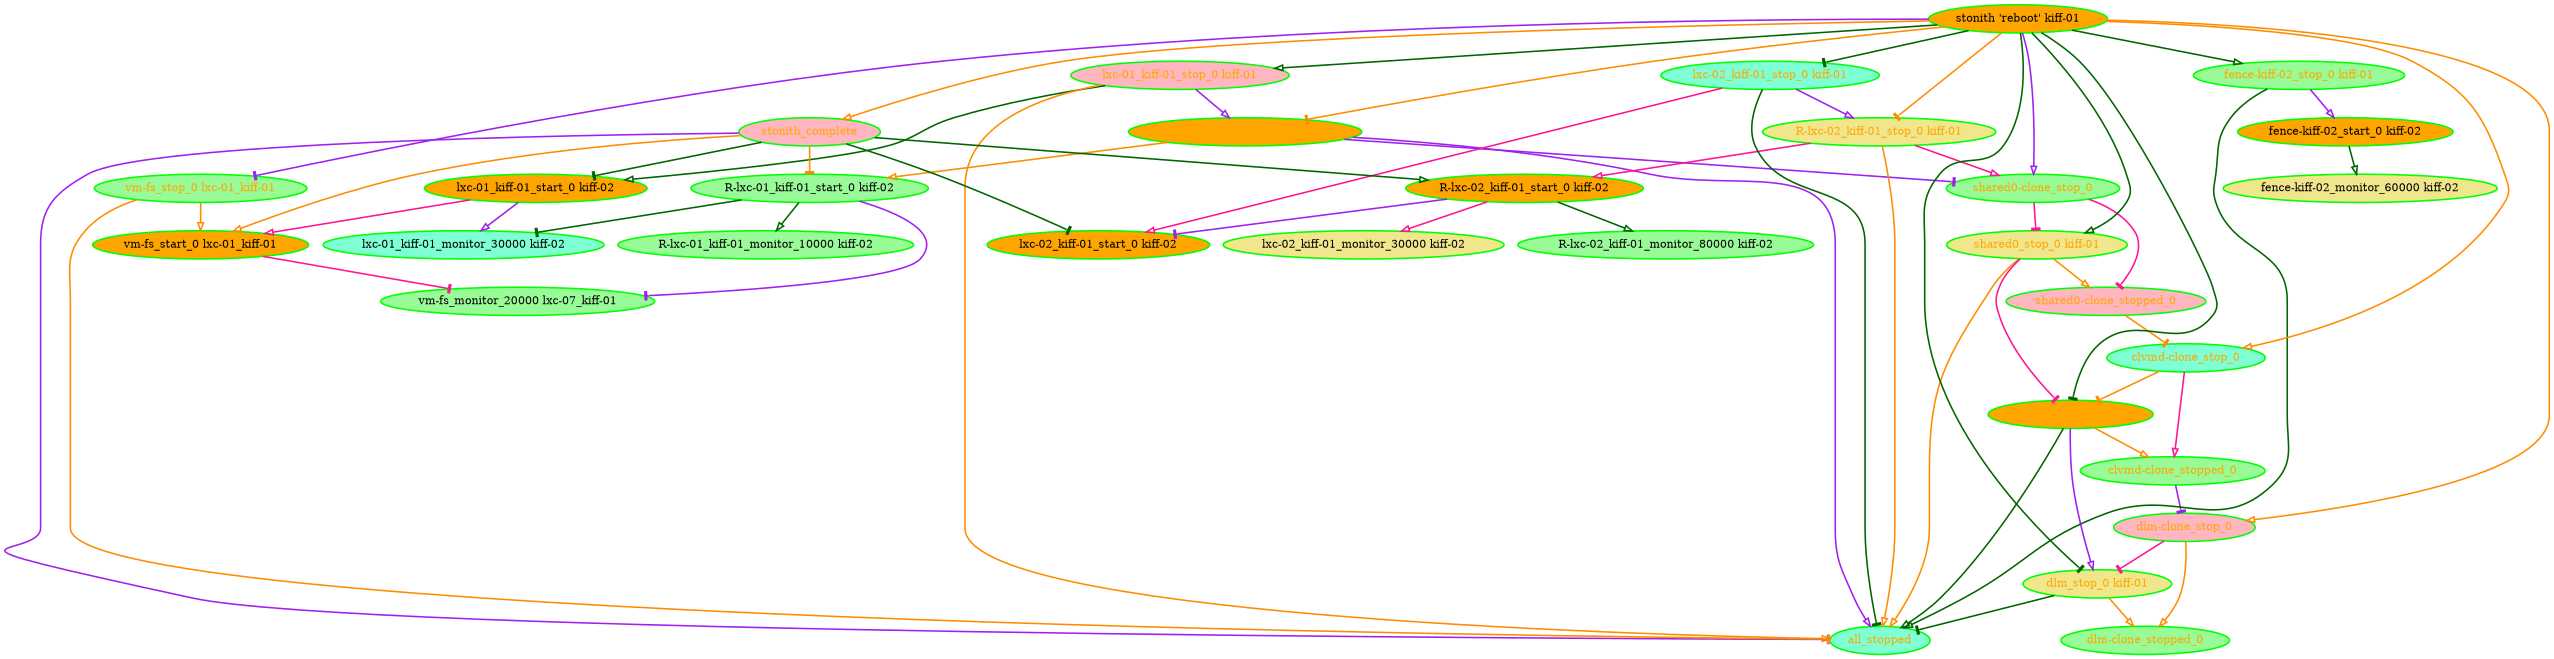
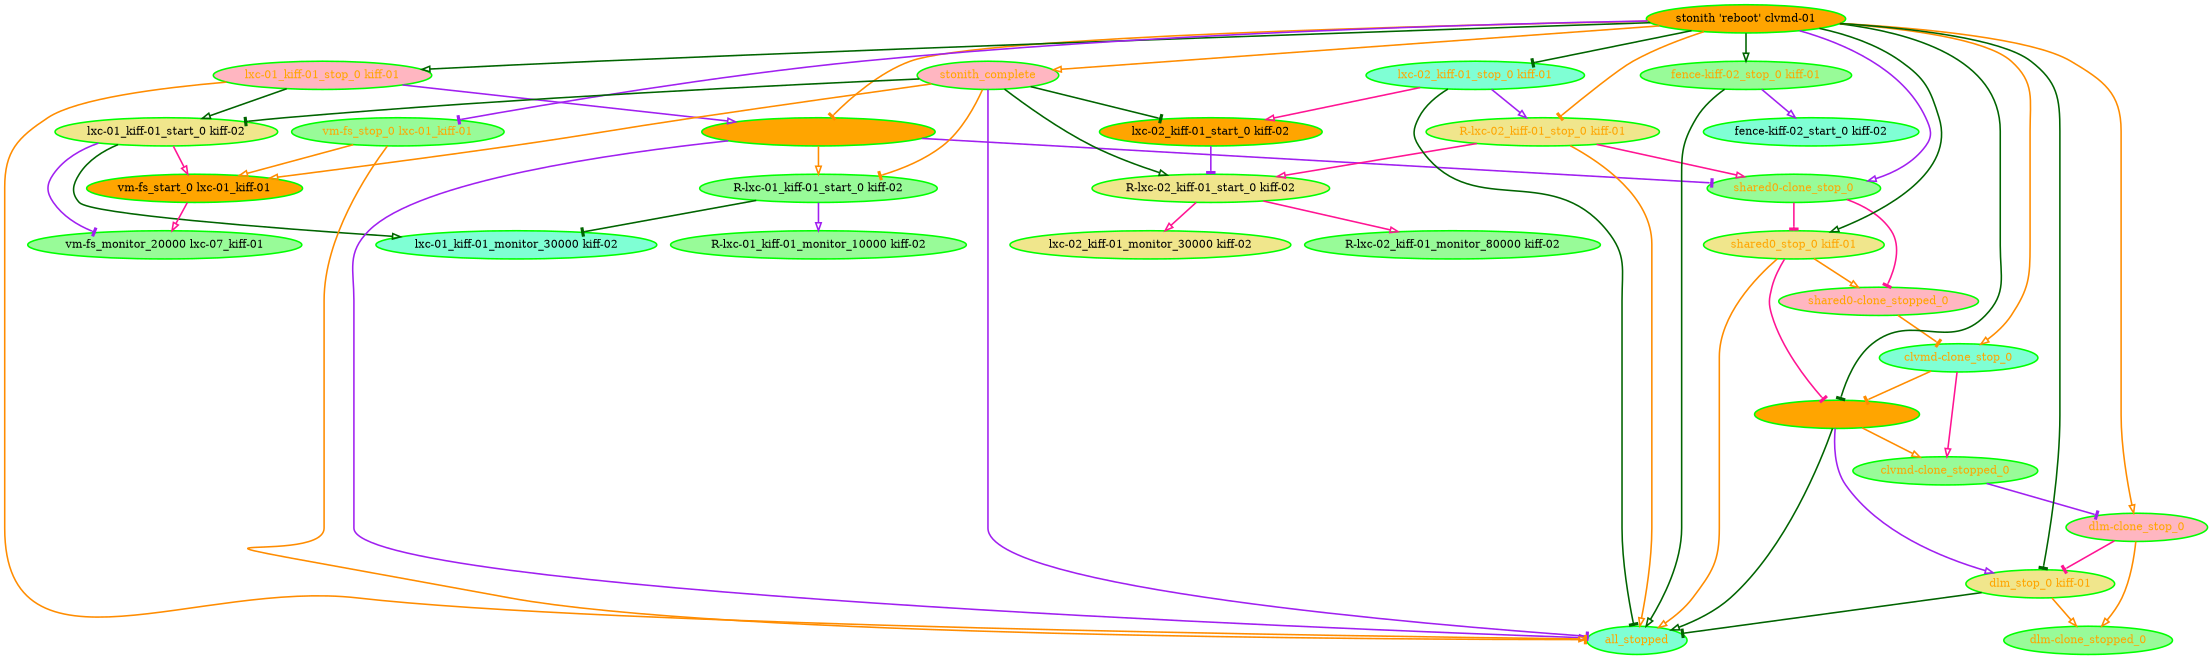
node "stonith 'reboot' kiff-01": label "stonith 'reboot' kiff-01" -> "stonith 'reboot' clvmd-01"
node "fence-kiff-02_start_0 kiff-02": fillcolor orange -> aquamarine
node "lxc-01_kiff-01_start_0 kiff-02": fillcolor orange -> khaki
node "R-lxc-02_kiff-01_start_0 kiff-02": fillcolor orange -> khaki
node "fence-kiff-02_monitor_60000 kiff-02": removed
edge "R-lxc-01_kiff-01_start_0 kiff-02" -> "R-lxc-01_kiff-01_monitor_10000 kiff-02": color darkgreen -> purple
edge "lxc-01_kiff-01_start_0 kiff-02" -> "lxc-01_kiff-01_monitor_30000 kiff-02": color purple -> darkgreen
edge "R-lxc-02_kiff-01_start_0 kiff-02" -> "R-lxc-02_kiff-01_monitor_80000 kiff-02": color darkgreen -> deeppink
edge "R-lxc-02_kiff-01_start_0 kiff-02" -> "lxc-02_kiff-01_start_0 kiff-02": reversed
edge "vm-fs_start_0 lxc-01_kiff-01" -> "vm-fs_monitor_20000 lxc-07_kiff-01": arrowhead tee -> onormal
edge "R-lxc-01_kiff-01_start_0 kiff-02" -> "vm-fs_monitor_20000 lxc-07_kiff-01": now "lxc-01_kiff-01_start_0 kiff-02" -> "vm-fs_monitor_20000 lxc-07_kiff-01"
